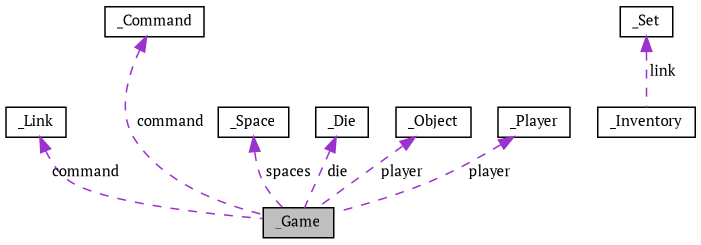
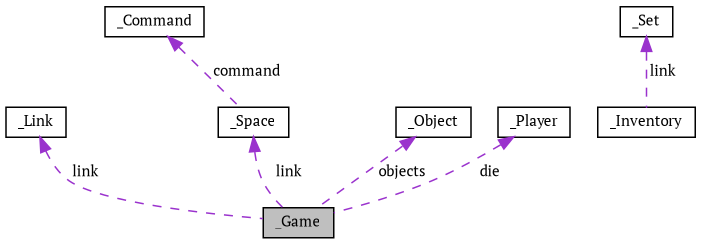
node "_Die": removed
edge "_Game" -> "_Command": now "_Space" -> "_Command"
edge "_Game" -> "_Link": label " command" -> " link"
edge "_Game" -> "_Space": label " spaces" -> " link"
edge "_Game" -> "_Object": label " player" -> " objects"
edge "_Game" -> "_Player": label " player" -> " die"
